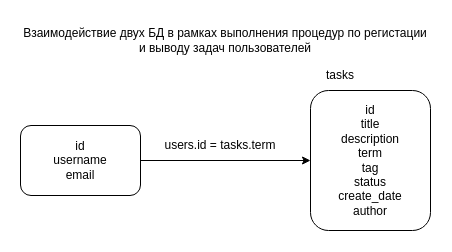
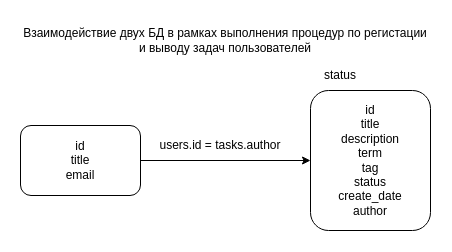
node "tasks": label "tasks" -> "status"
node "users.id = tasks.term": label "users.id = tasks.term" -> "users.id = tasks.author"
node "id username email": label "id username email" -> "id title email"
